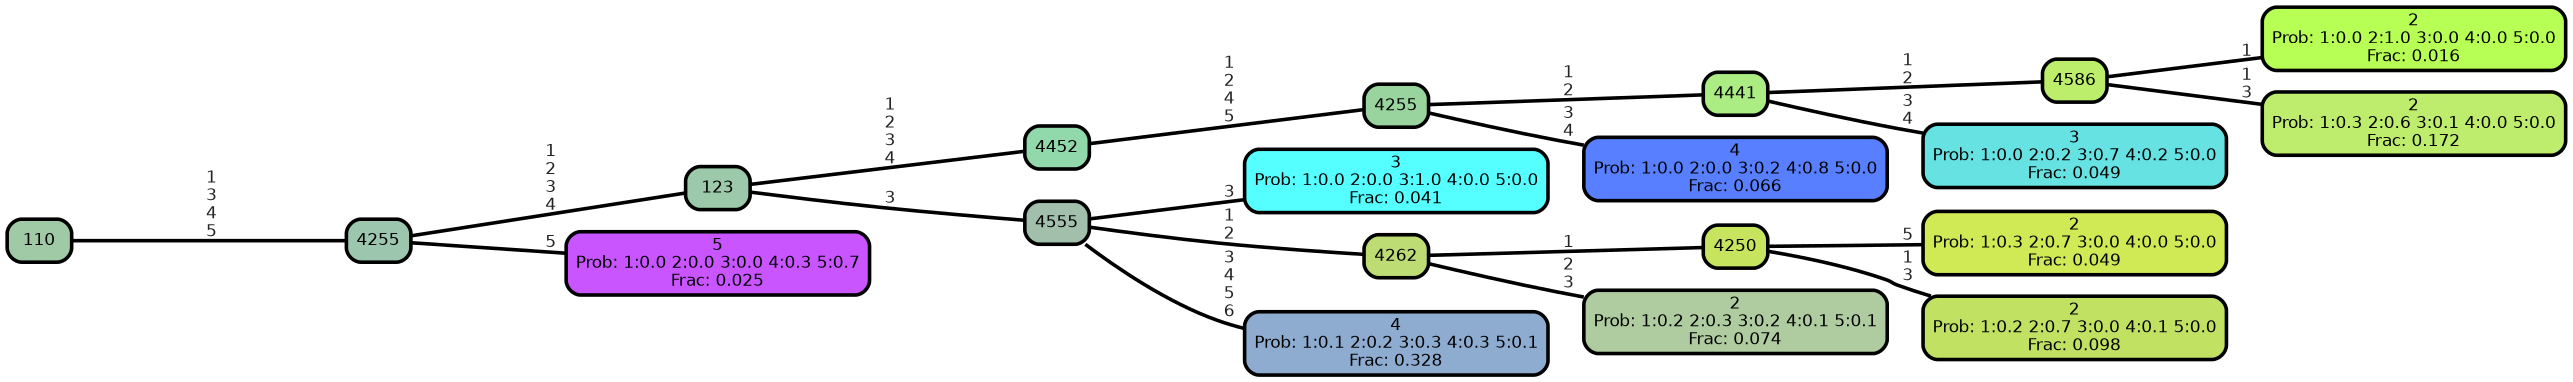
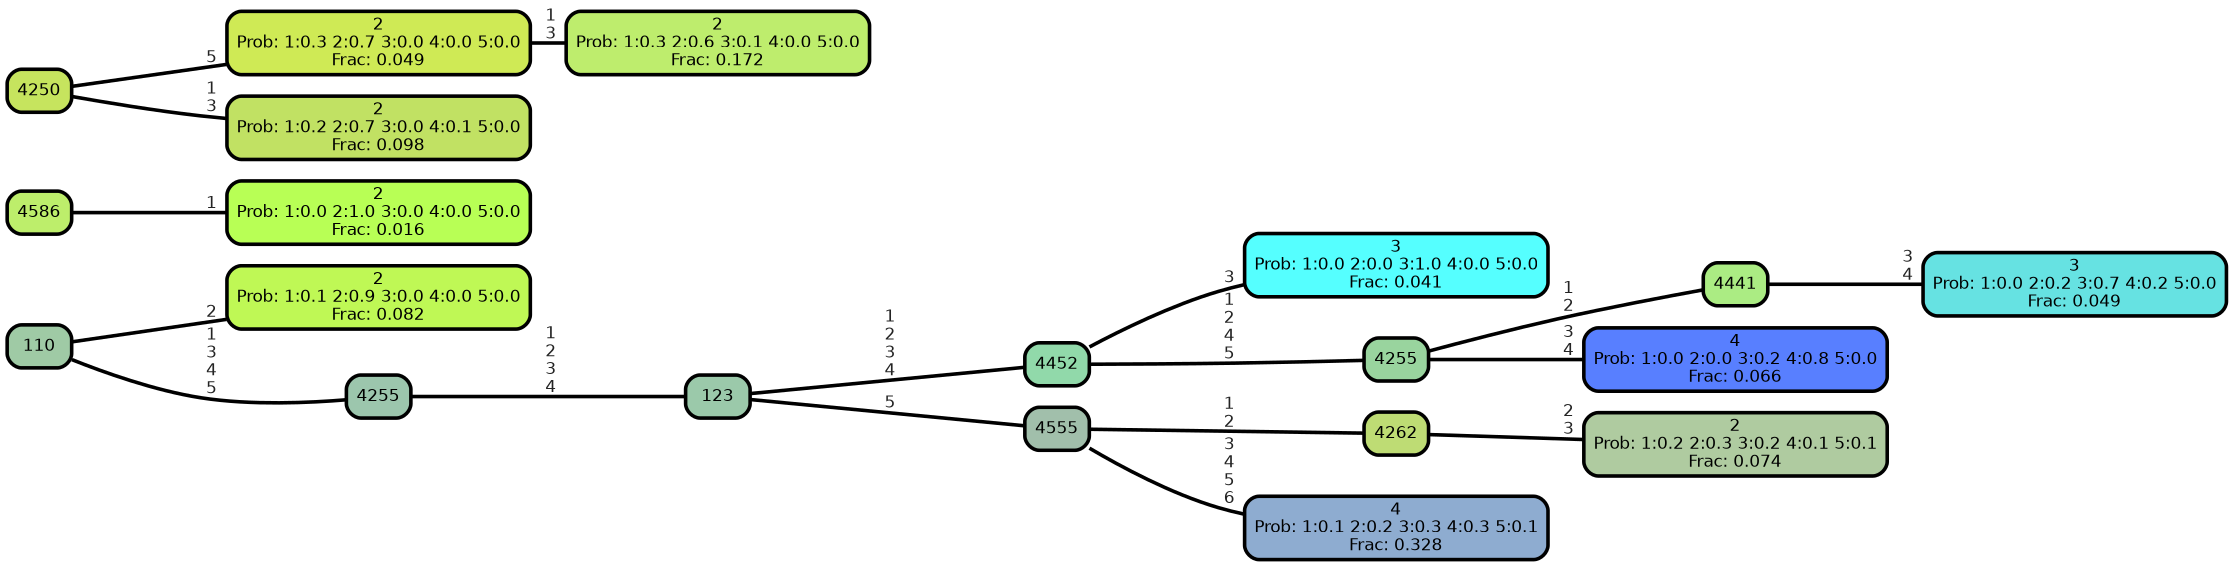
edge "4586" -- "4441": removed, label "1 2"
edge "4586" -- "2 Prob: 1:0.3 2:0.6 3:0.1 4:0.0 5:0.0 Frac: 0.172": now "2 Prob: 1:0.3 2:0.7 3:0.0 4:0.0 5:0.0 Frac: 0.049" -- "2 Prob: 1:0.3 2:0.6 3:0.1 4:0.0 5:0.0 Frac: 0.172"
edge "123" -- "4555": label " 3" -> " 5"
edge "3 Prob: 1:0.0 2:0.0 3:1.0 4:0.0 5:0.0 Frac: 0.041" -- "4555": now "3 Prob: 1:0.0 2:0.0 3:1.0 4:0.0 5:0.0 Frac: 0.041" -- "4452"
edge "4250" -- "4262": removed, label "1"
node "5 Prob: 1:0.0 2:0.0 3:0.0 4:0.3 5:0.7 Frac: 0.025": removed
node "2 Prob: 1:0.1 2:0.9 3:0.0 4:0.0 5:0.0 Frac: 0.082": added
